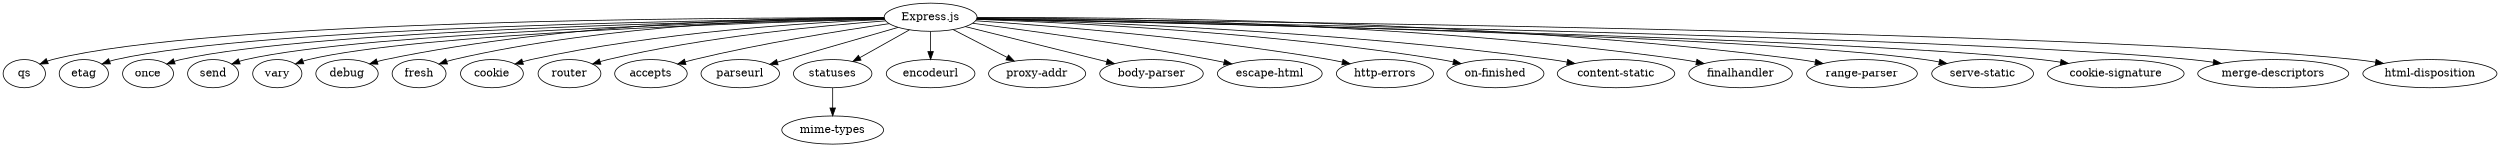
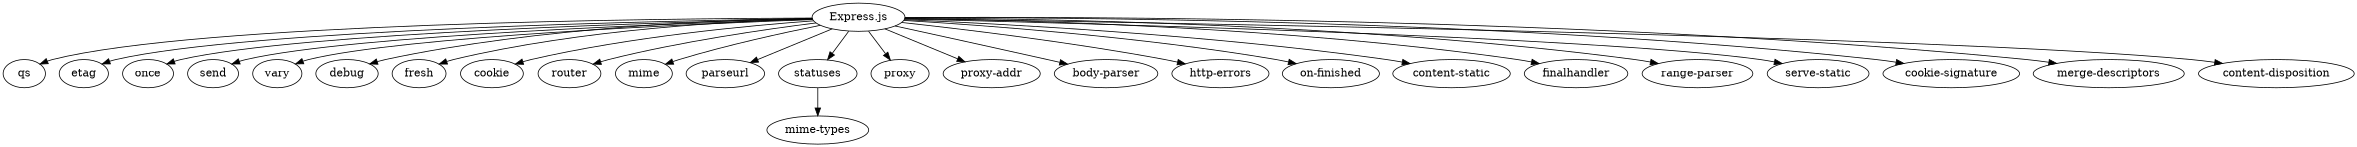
node "accepts": label "accepts" -> "mime"
node "encodeurl": label "encodeurl" -> "proxy"
node "escape-html": removed
node "html-disposition": label "html-disposition" -> "content-disposition"
